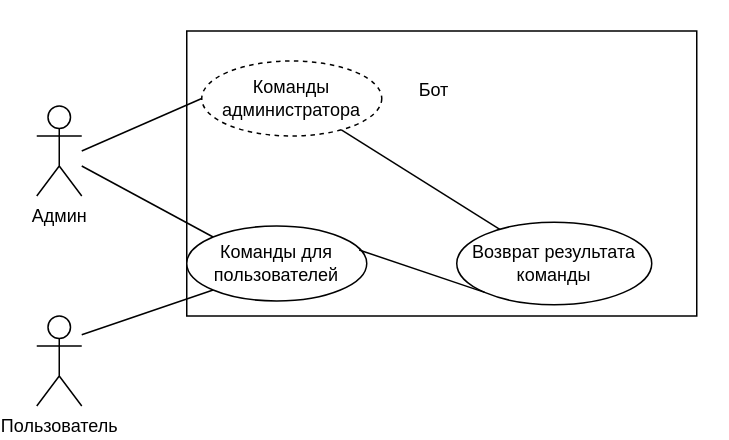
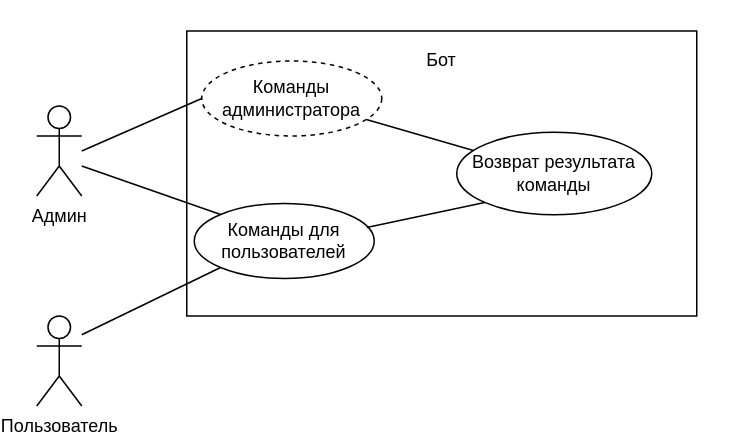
node "Бот": moved (434, 91) -> (442, 61)
node "Команды для пользователей": moved (277, 263) -> (284, 241)
node "Возврат результата команды": moved (554, 263) -> (554, 173)
